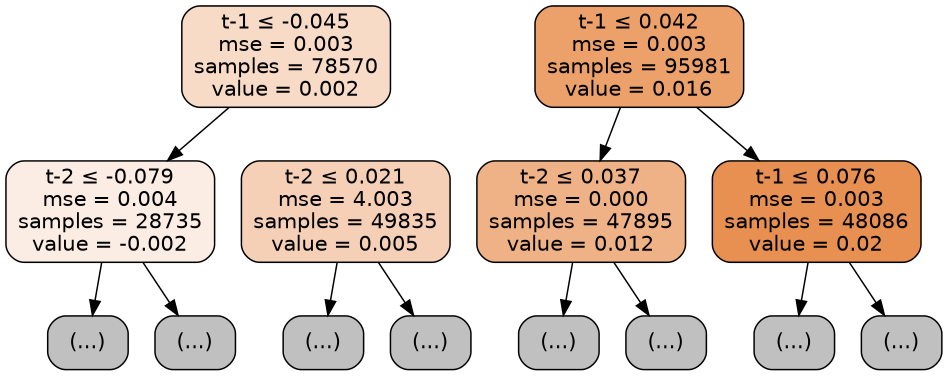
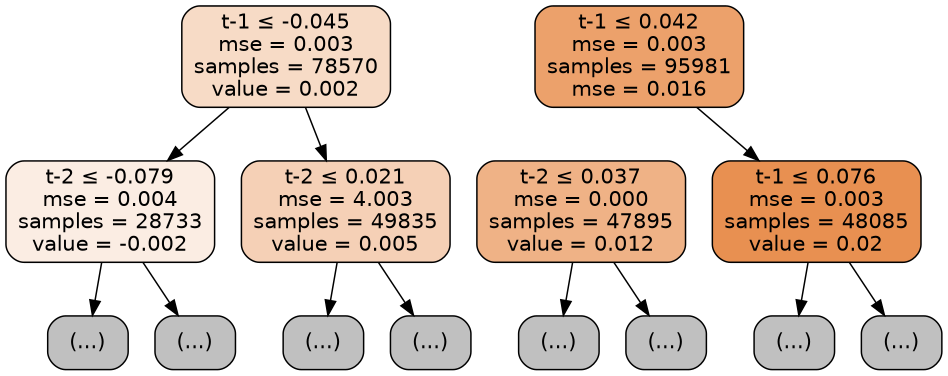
node "t-1 ≤ 0.042": text "value = 0.016" -> "mse = 0.016"
edge "t-1 ≤ -0.045" -> "t-2 ≤ 0.021": added
edge "t-1 ≤ 0.042" -> "t-2 ≤ 0.037": removed
node "t-2 ≤ -0.079": text "samples = 28735" -> "samples = 28733"
node "t-1 ≤ 0.076": text "samples = 48086" -> "samples = 48085"
